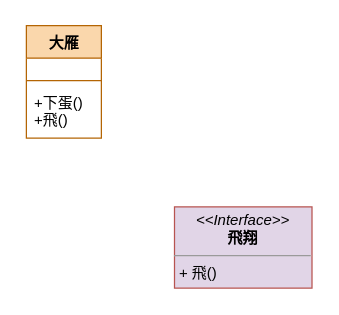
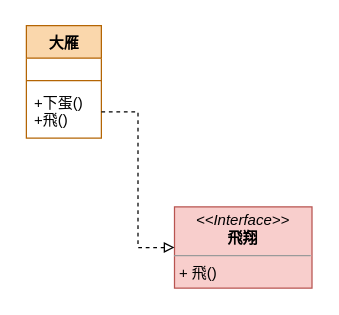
edge "+下蛋() +飛()" -> "<<Interface>> 飛翔 + 飛()": added
node "<<Interface>> 飛翔 + 飛()": fillcolor #e1d5e7 -> #f8cecc
